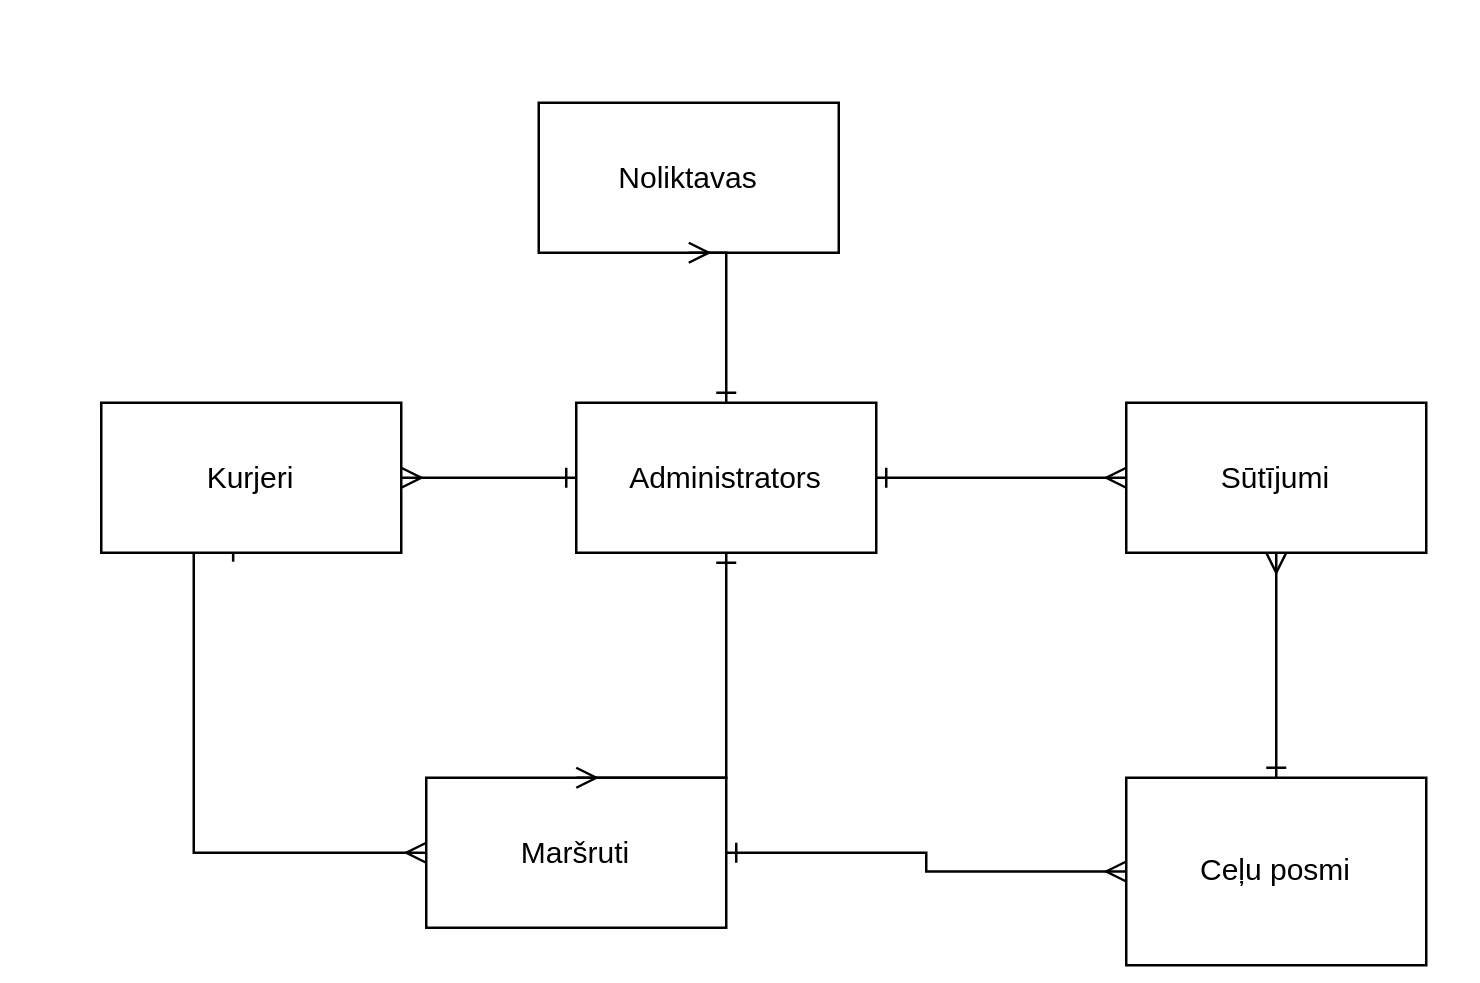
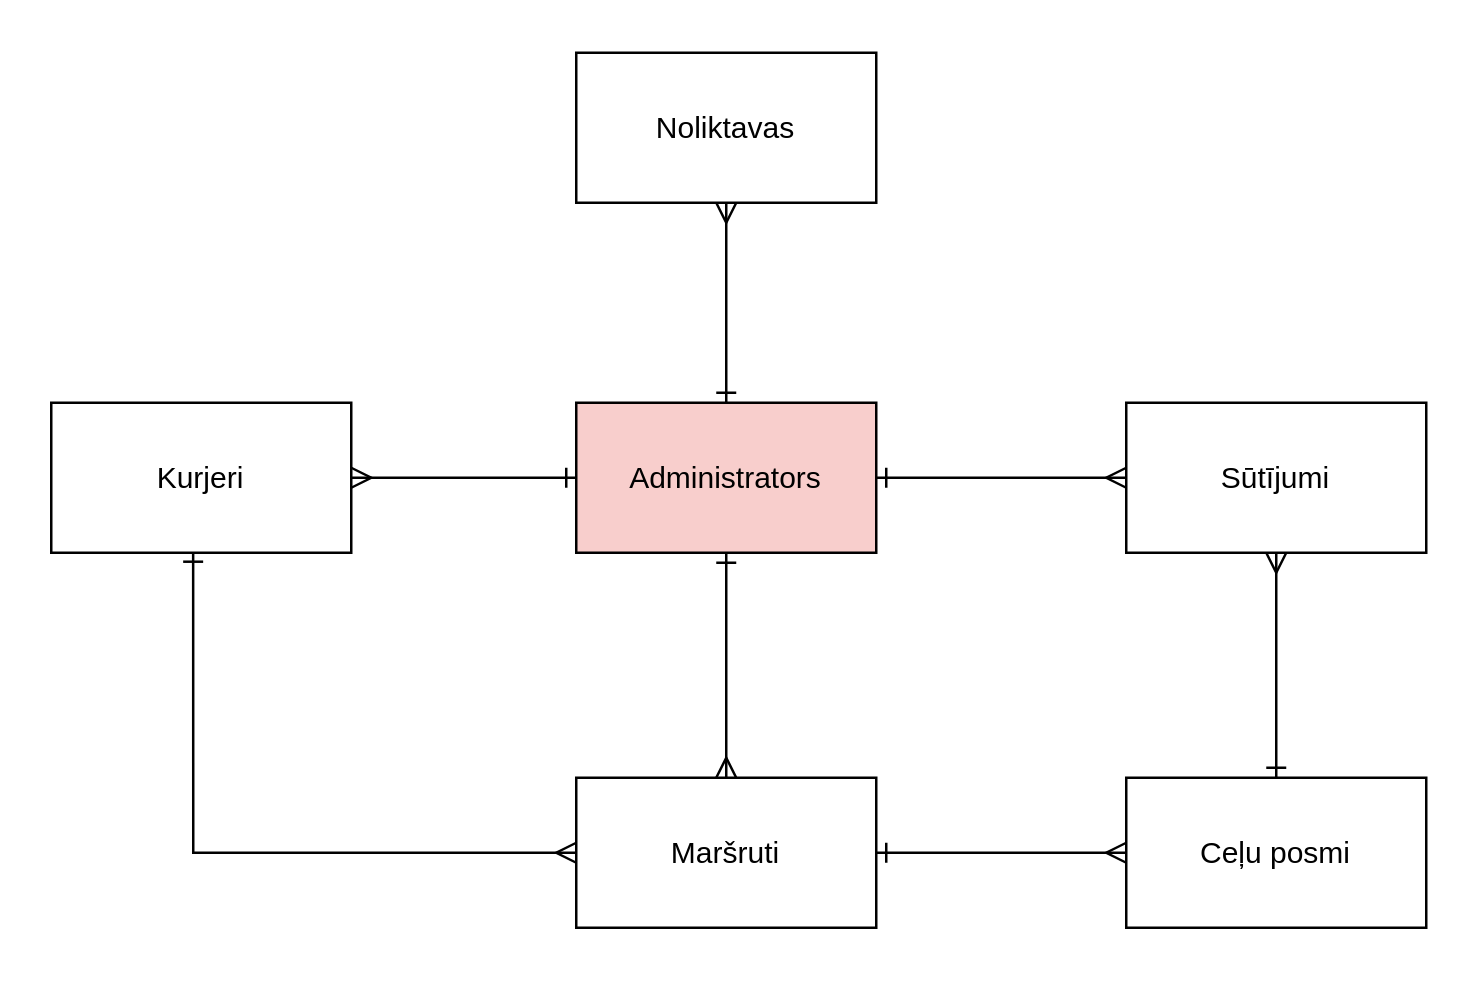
node "Noliktavas": moved (689, 178) -> (726, 128)
node "Kurjeri": moved (251, 478) -> (201, 478)
node "Administrators": fillcolor #ffffff -> #f8cecc
node "Maršruti": moved (576, 853) -> (726, 853)
node "Ceļu posmi": size 300x188 -> 300x150
